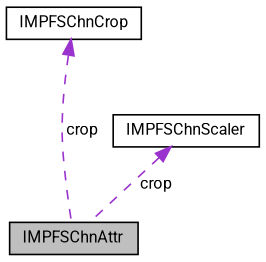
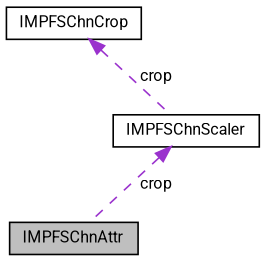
edge "IMPFSChnAttr" -> "IMPFSChnCrop": now "IMPFSChnScaler" -> "IMPFSChnCrop"
